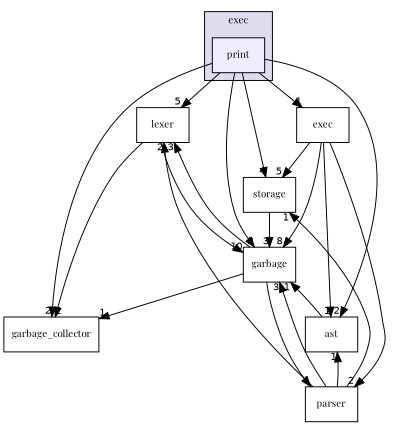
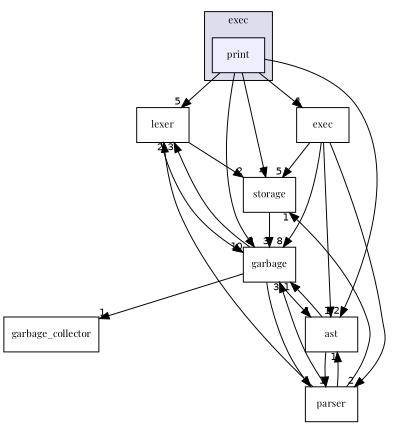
edge "print" -> "garbage_collector": removed
edge "lexer" -> "garbage_collector": now "lexer" -> "storage"
edge "garbage" -> "ast": added
edge "ast" -> "parser": added
